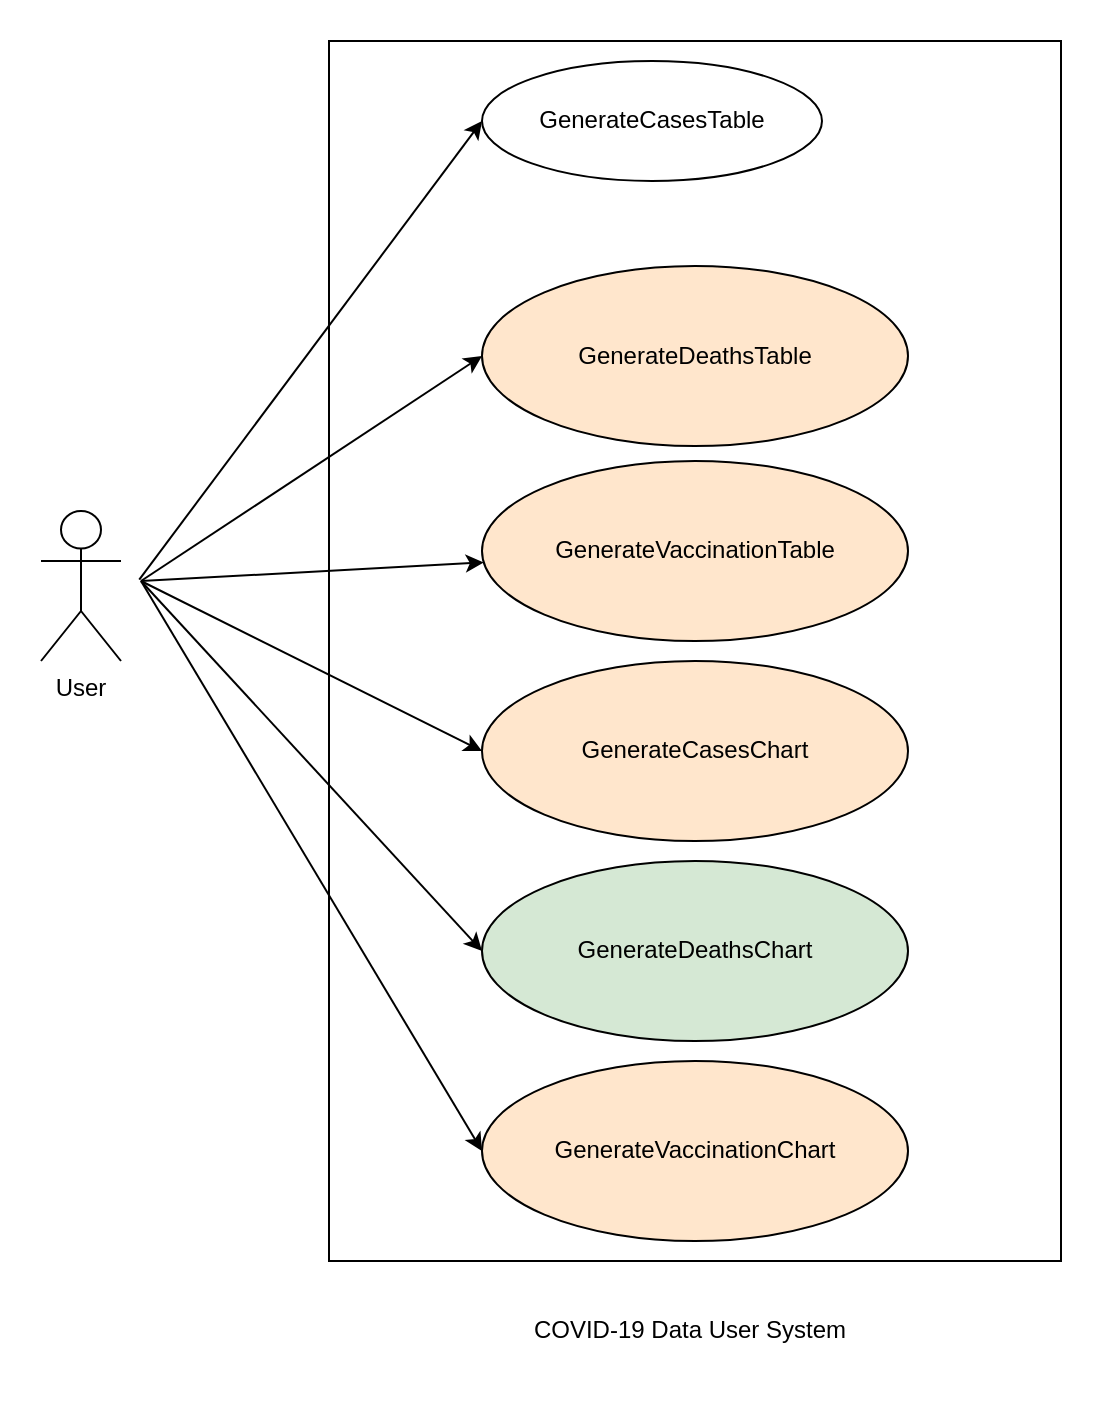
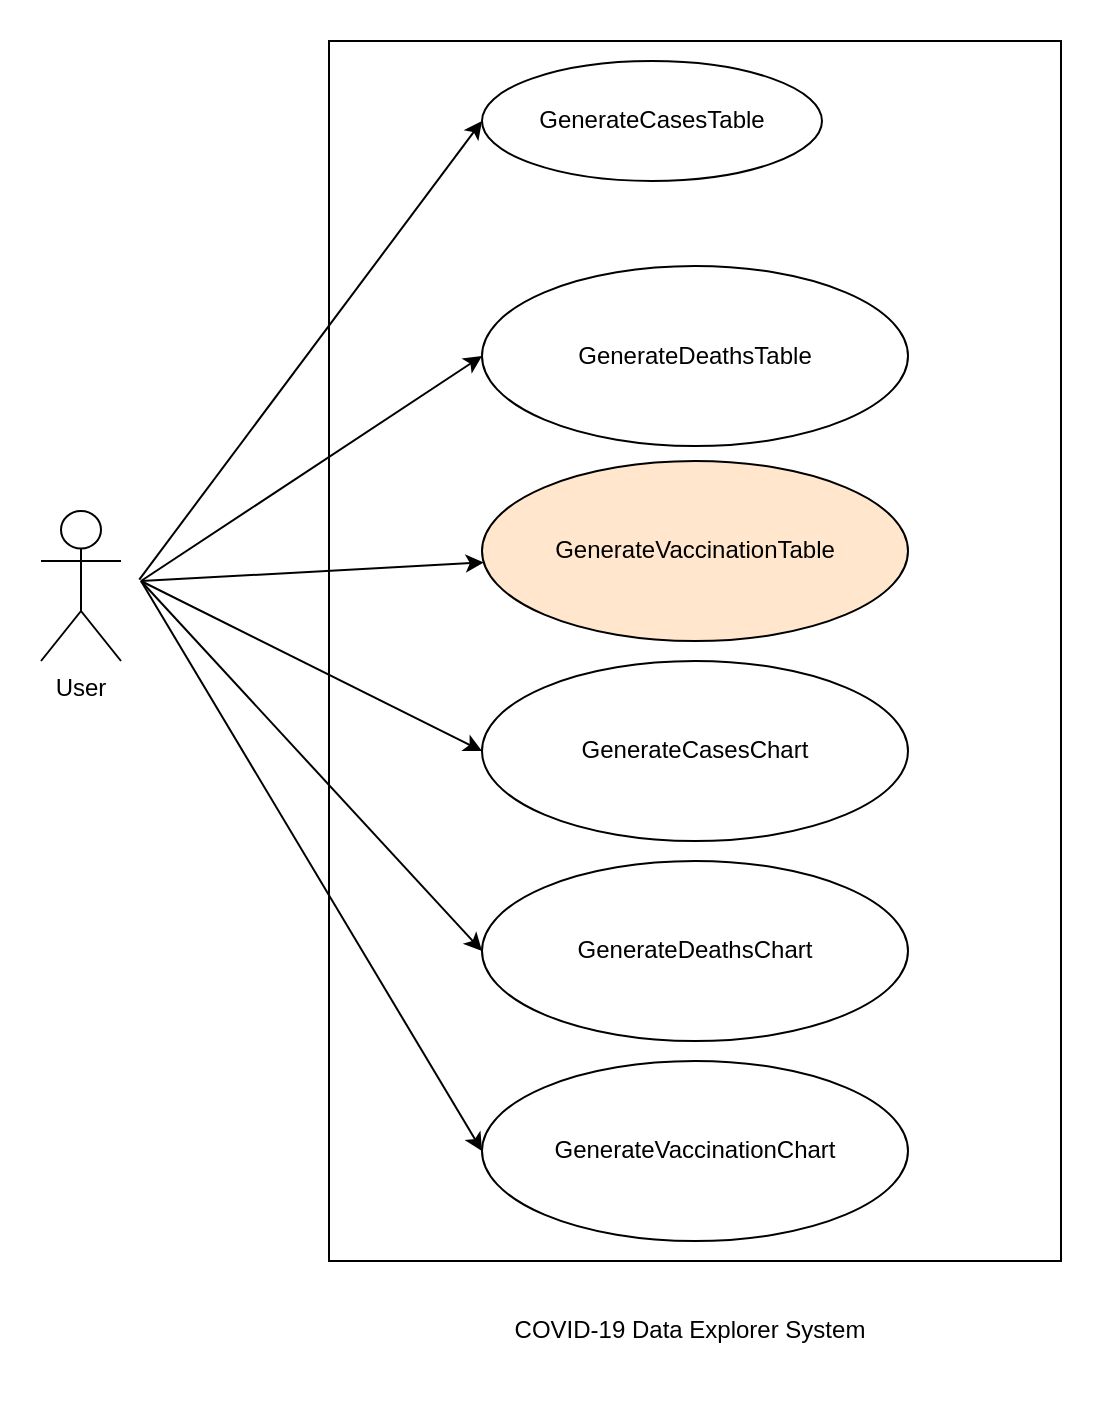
node "GenerateDeathsTable": fillcolor #ffe6cc -> #ffffff
node "GenerateCasesChart": fillcolor #ffe6cc -> #ffffff
node "GenerateDeathsChart": fillcolor #d5e8d4 -> #ffffff
node "GenerateVaccinationChart": fillcolor #ffe6cc -> #ffffff
node "COVID-19 Data User System": label "COVID-19 Data User System" -> "COVID-19 Data Explorer System"
